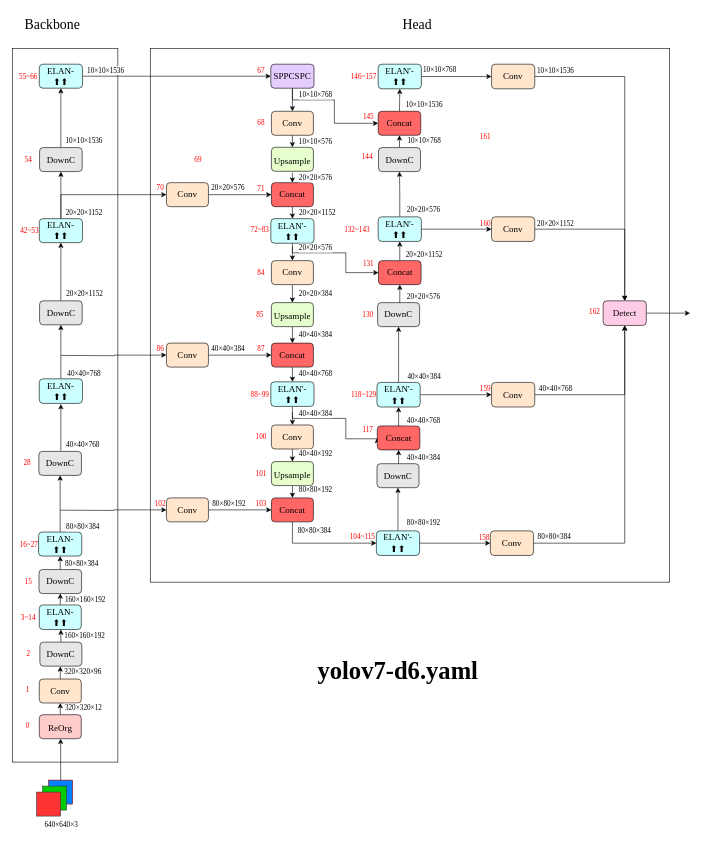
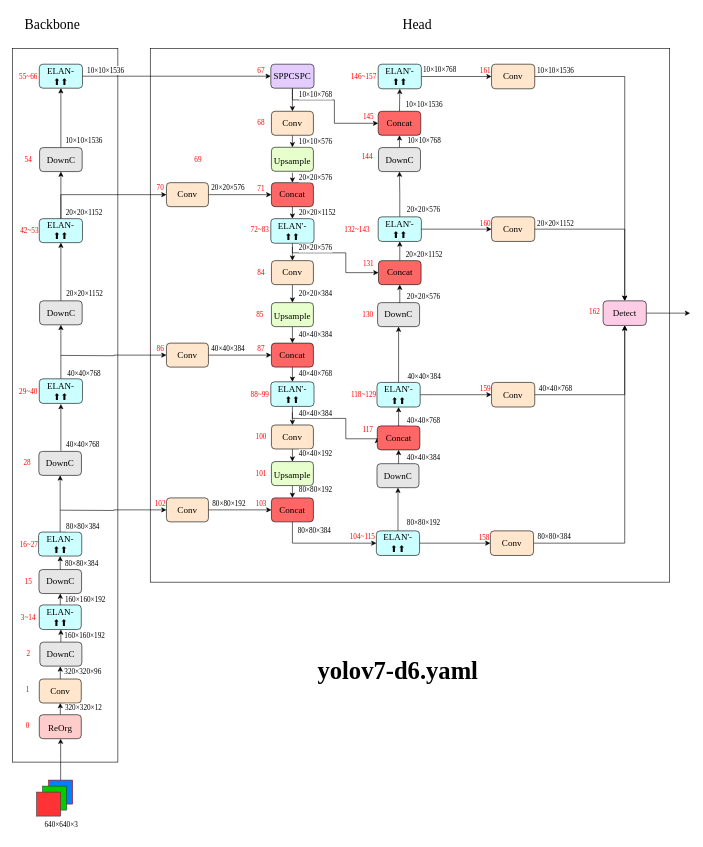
node "161": moved (486, 137) -> (486, 71)
node "29~40": added
